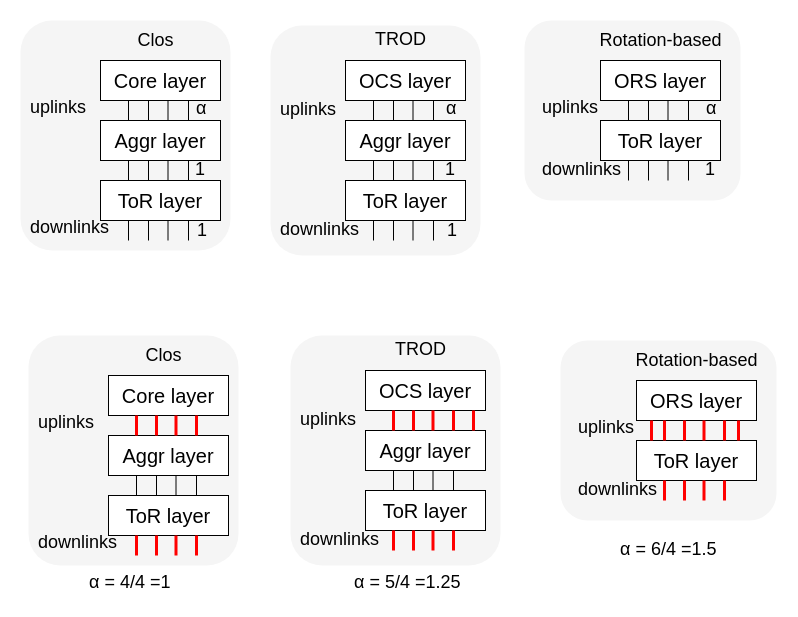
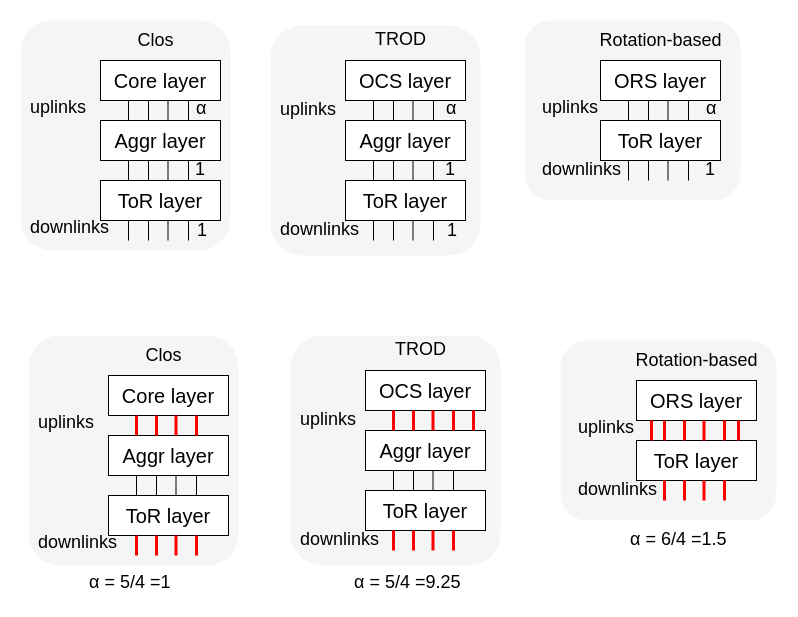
node "α = 6/4 =1.5": moved (688, 548) -> (698, 538)
node "α = 4/4 =1": label "α = 4/4 =1" -> "α = 5/4 =1"
node "α = 5/4 =1.25": label "α = 5/4 =1.25" -> "α = 5/4 =9.25"
